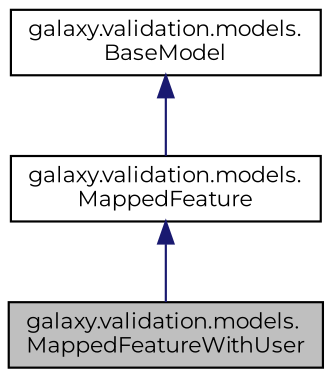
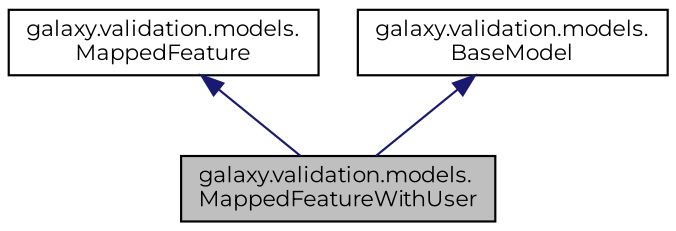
edge "galaxy.validation.models. MappedFeature" -> "galaxy.validation.models. BaseModel": now "galaxy.validation.models. MappedFeatureWithUser" -> "galaxy.validation.models. BaseModel"
